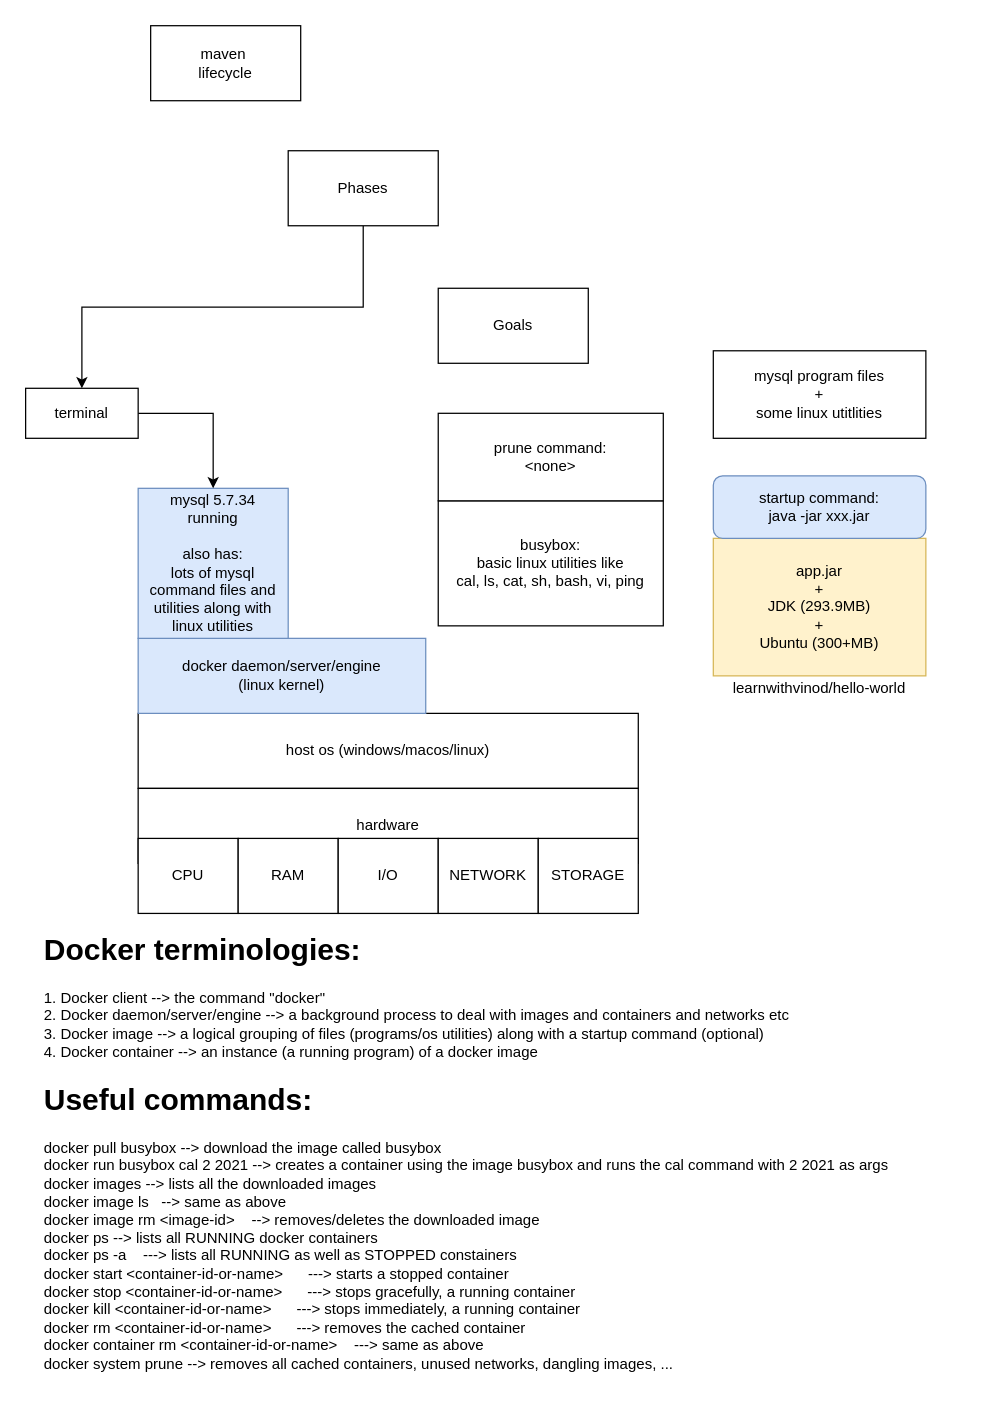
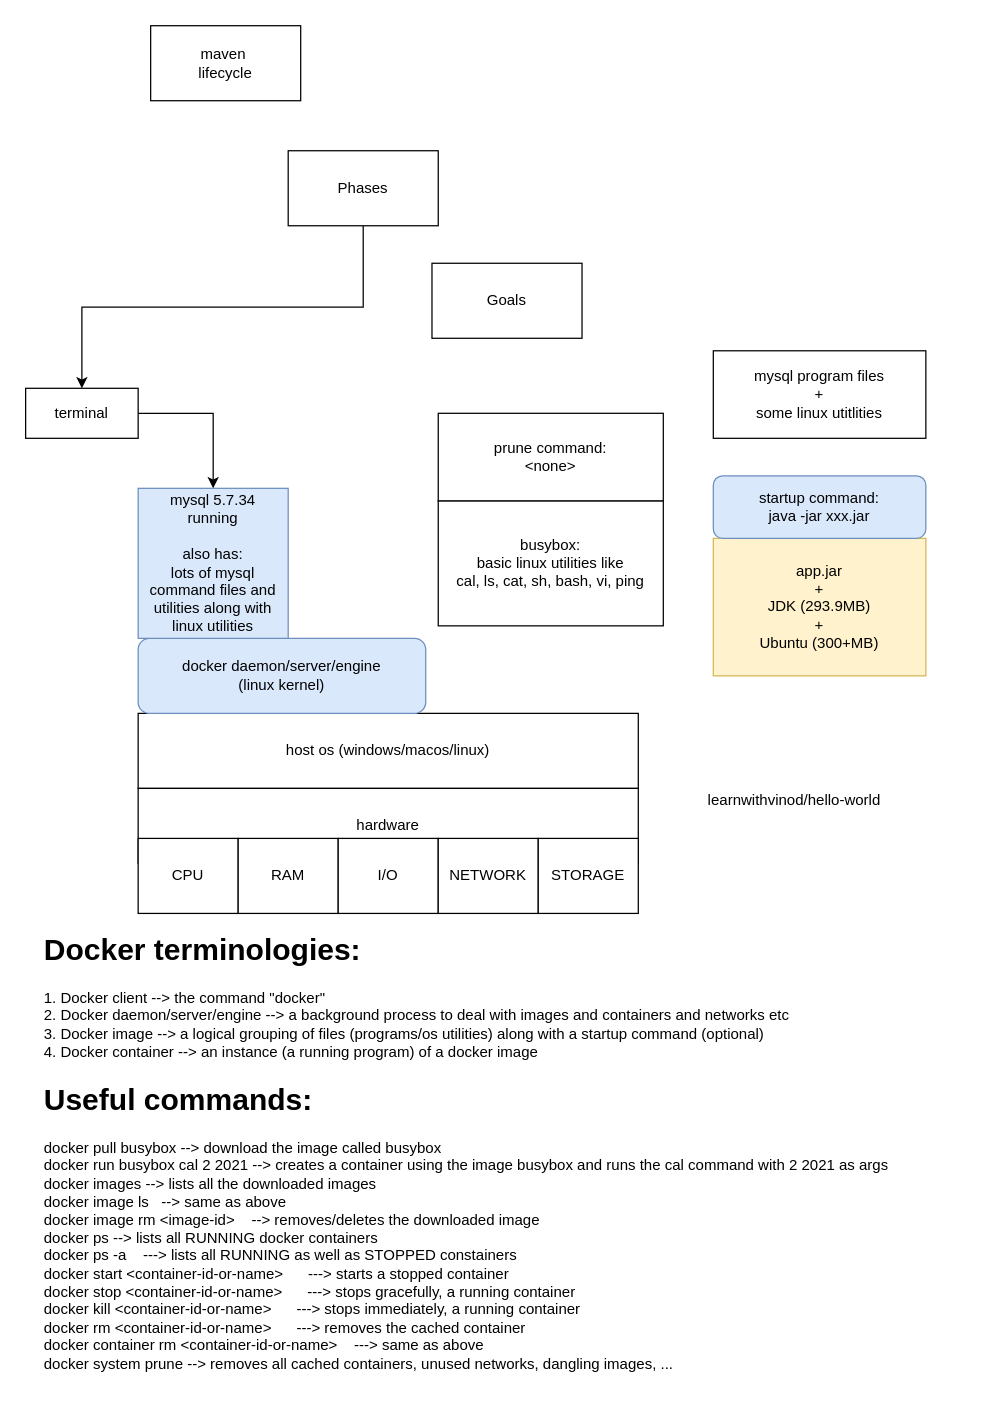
node "Goals": moved (513, 326) -> (507, 301)
node "docker daemon/server/engine (linux kernel)": shape rectangle -> rounded rectangle
node "learnwithvinod/hello-world": moved (819, 688) -> (794, 801)
